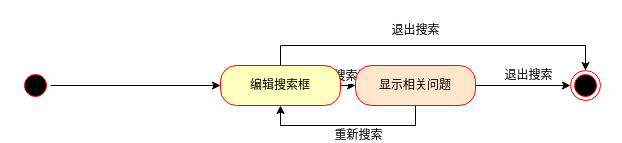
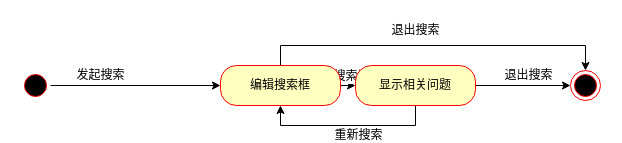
node "发起搜索": added
node "显示相关问题": fillcolor #ffe6cc -> #ffffc0
